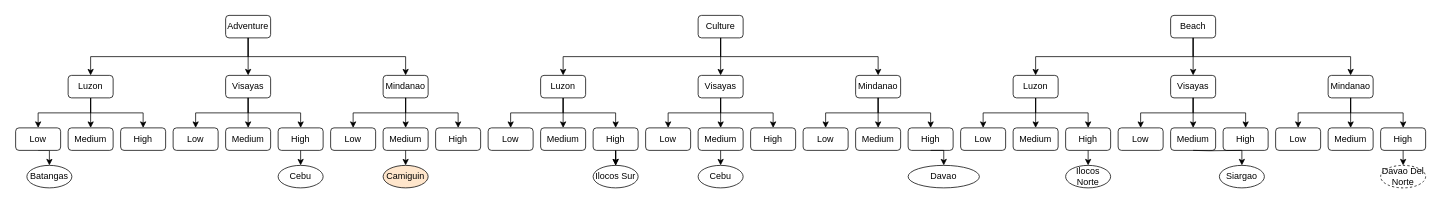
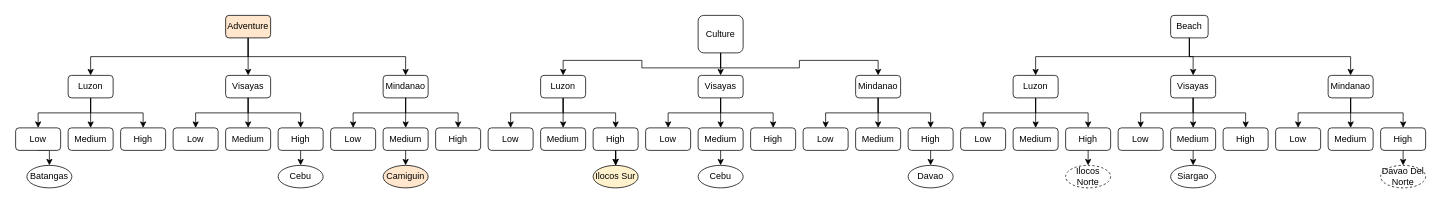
node "Adventure": fillcolor #ffffff -> #ffe6cc
node "Culture": size 45x23 -> 45x38
node "Beach": size 45x23 -> 38x23
node "Ilocos Sur": fillcolor #ffffff -> #fff2cc
node "Davao": size 71x23 -> 45x23
node "Ilocos Norte": style solid -> dashed
node "Siargao": moved (1242, 177) -> (1193, 177)
